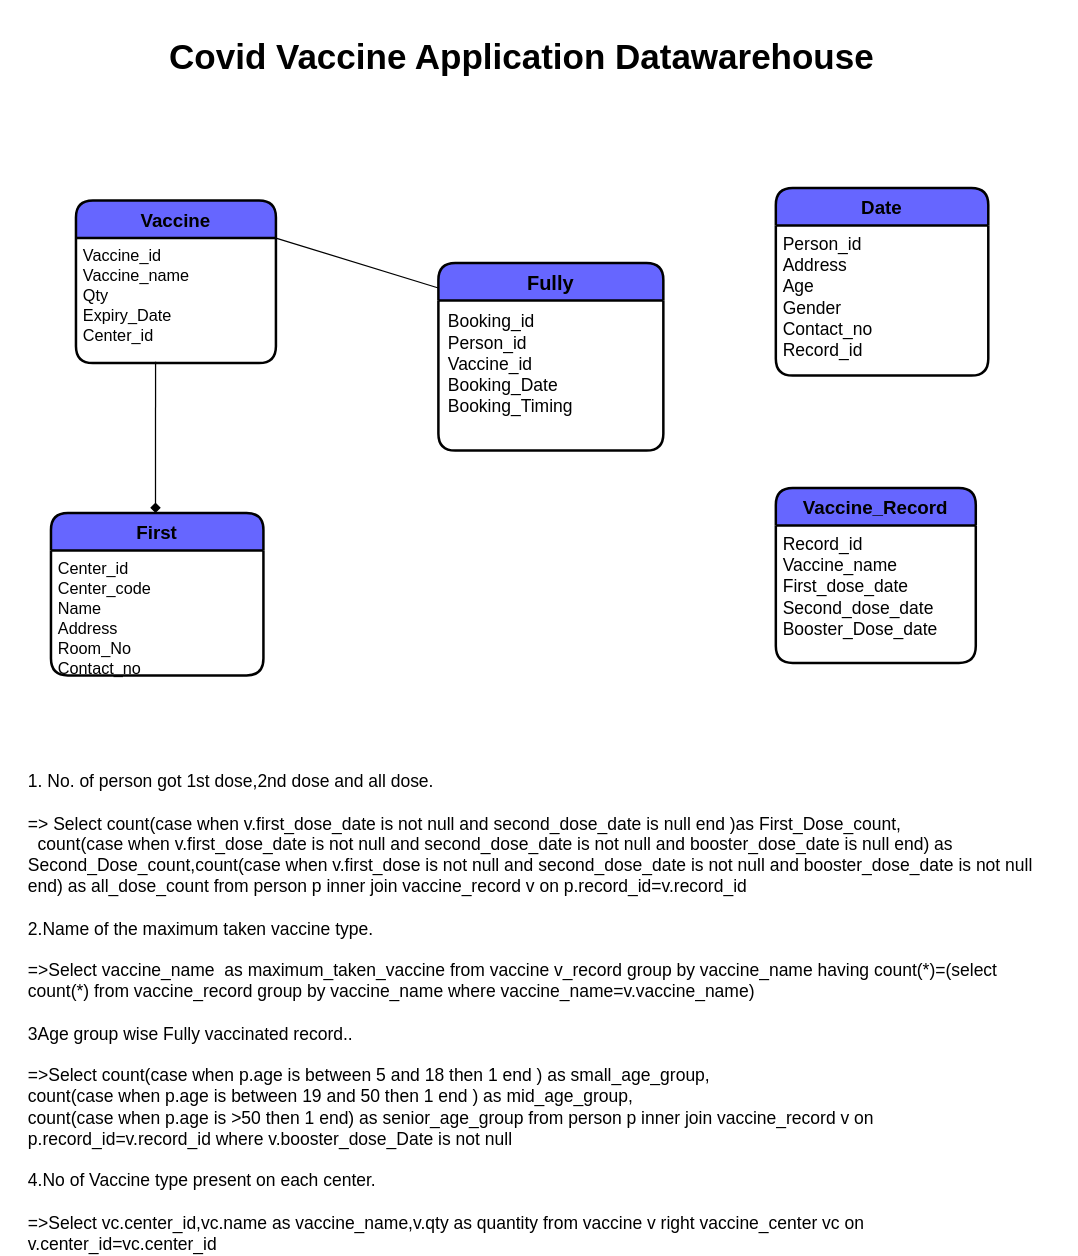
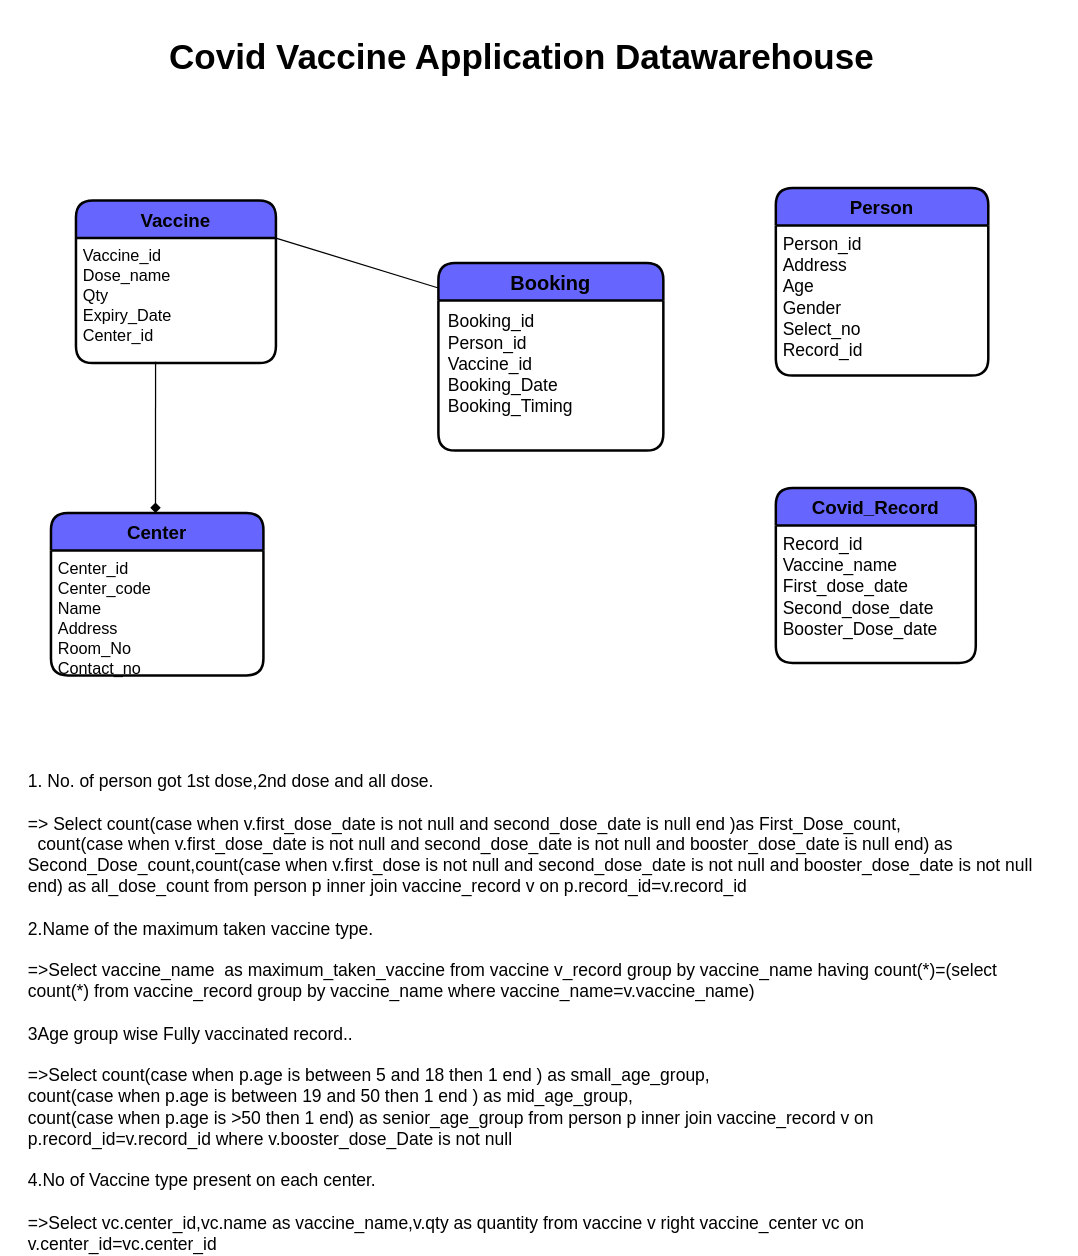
node "Date": label "Date" -> "Person"
node "Person_id Address Age Gender Contact_no Record_id": label "Person_id Address Age Gender Contact_no Record_id" -> "Person_id Address Age Gender Select_no Record_id"
node "Vaccine_id Vaccine_name Qty Expiry_Date Center_id": label "Vaccine_id Vaccine_name Qty Expiry_Date Center_id" -> "Vaccine_id Dose_name Qty Expiry_Date Center_id"
node "Fully": label "Fully" -> "Booking"
node "Vaccine_Record": label "Vaccine_Record" -> "Covid_Record"
node "First": label "First" -> "Center"
